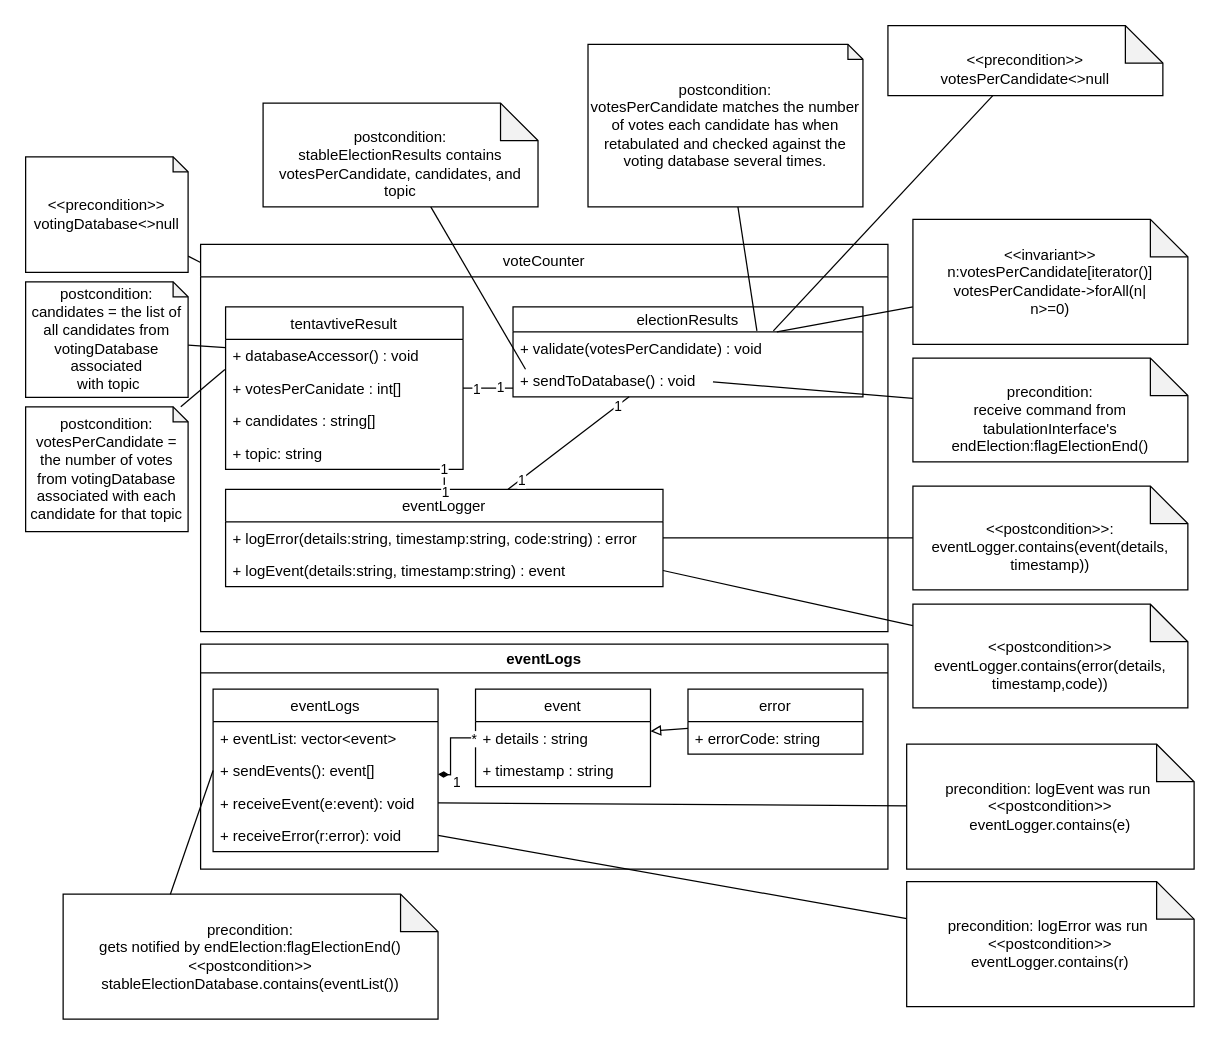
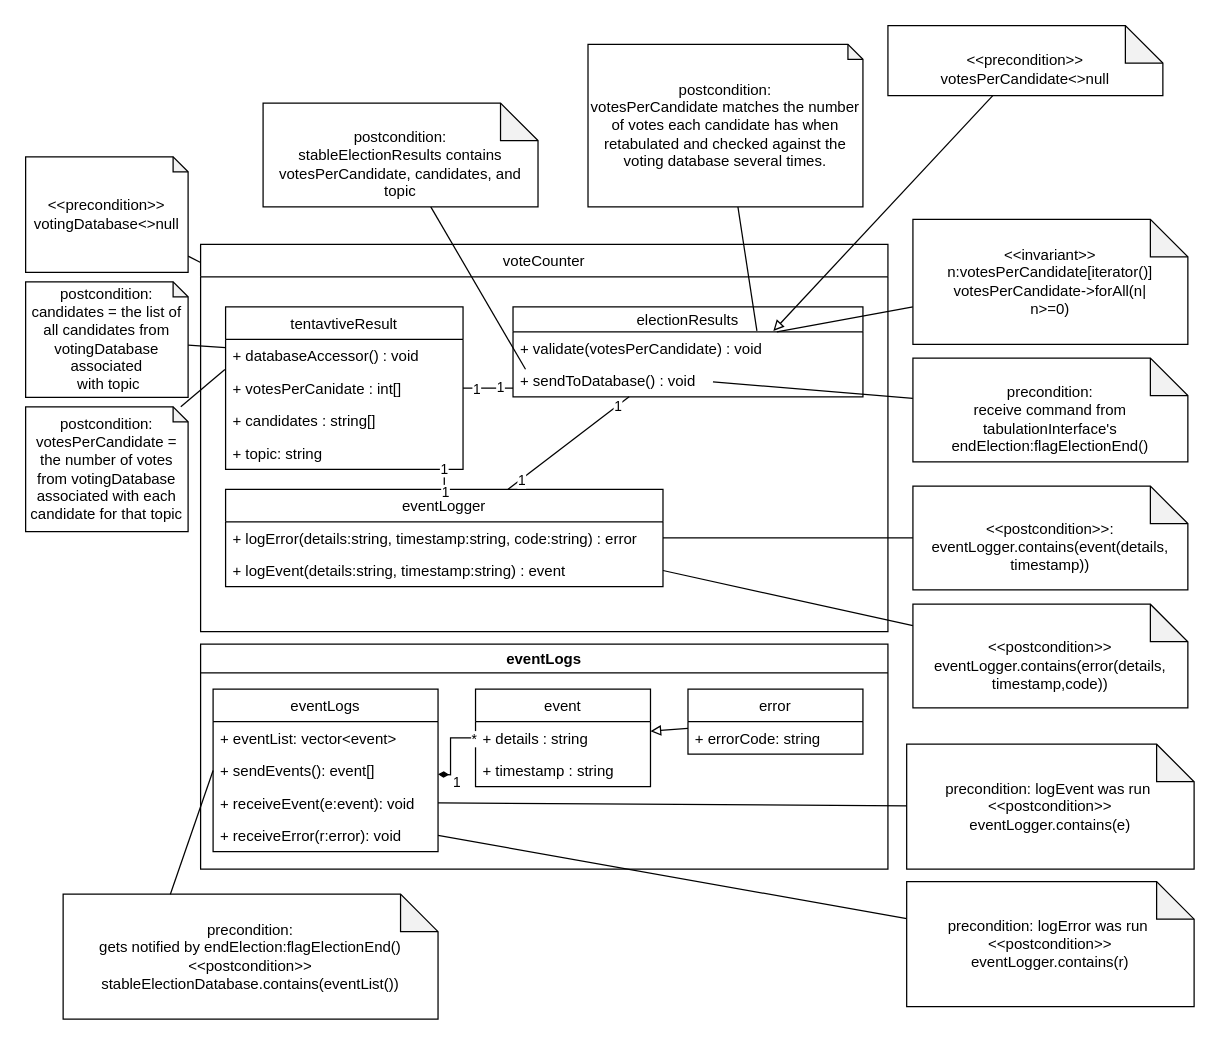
edge "<<precondition>> votesPerCandidate<>null" -- "+ validate(votesPerCandidate) : void": arrowhead none -> block
